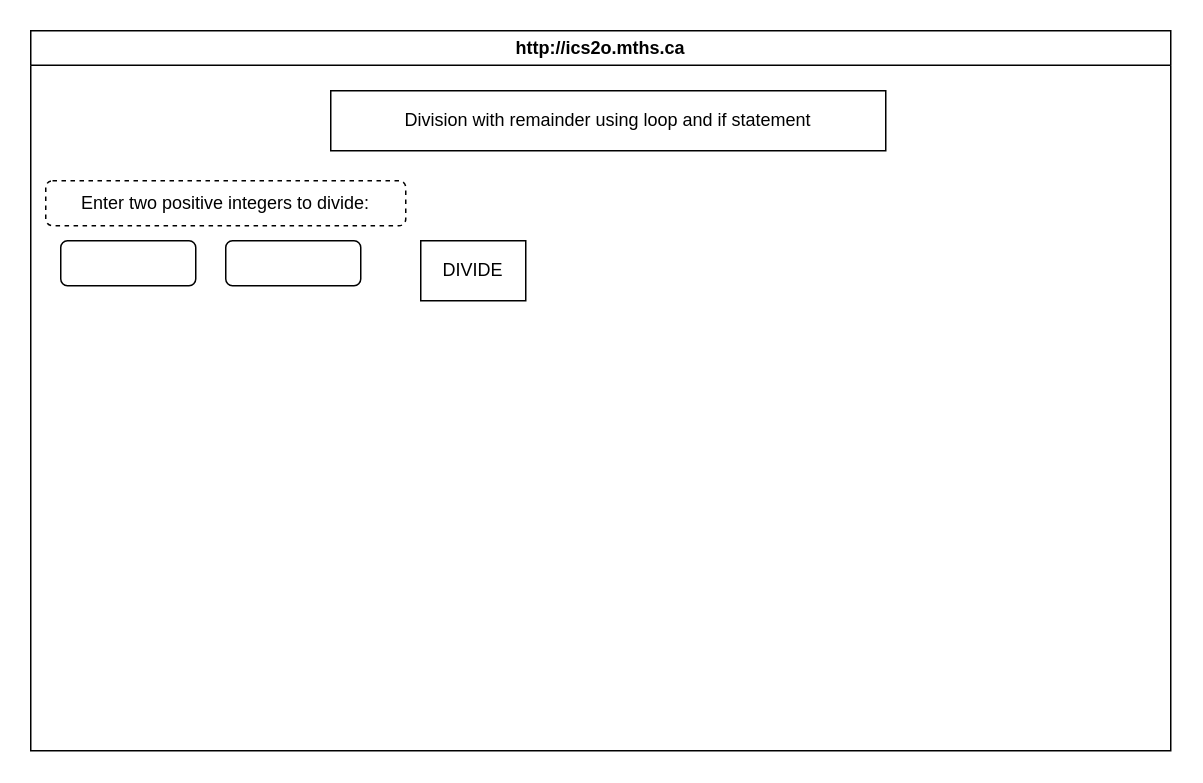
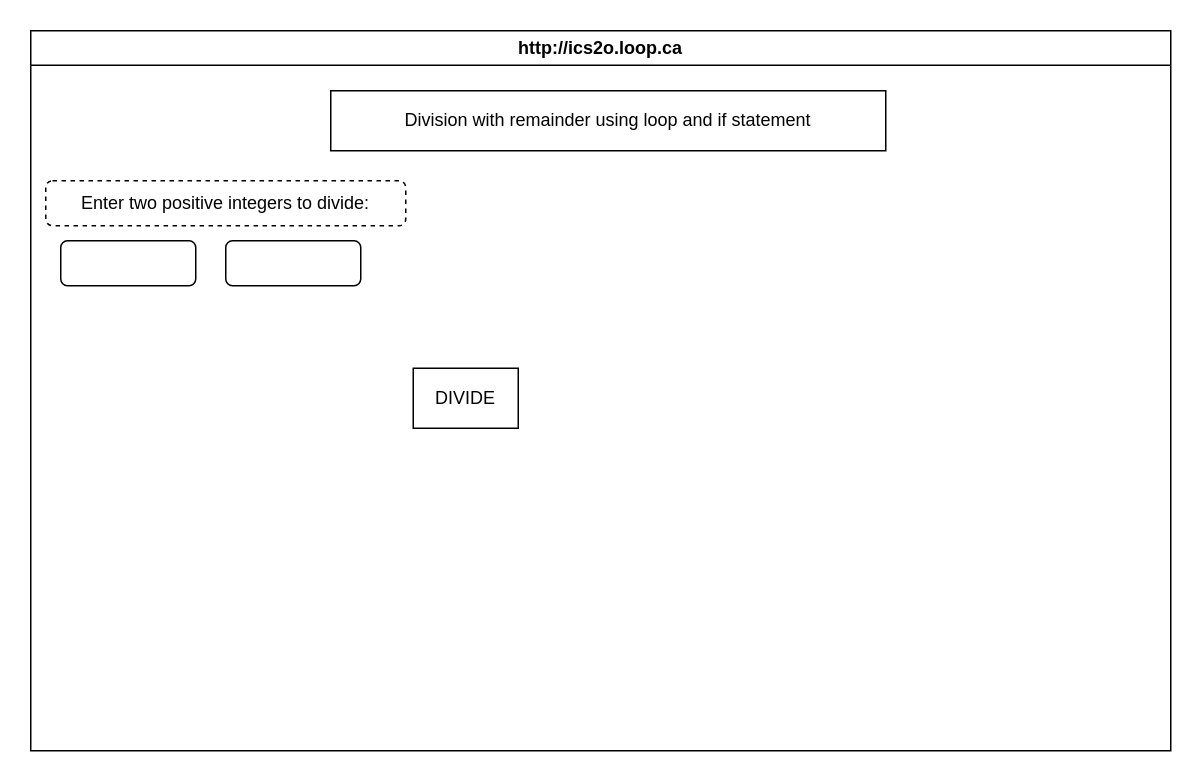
node "http://ics2o.mths.ca": label "http://ics2o.mths.ca" -> "http://ics2o.loop.ca"
node "DIVIDE": moved (473, 271) -> (466, 398)
